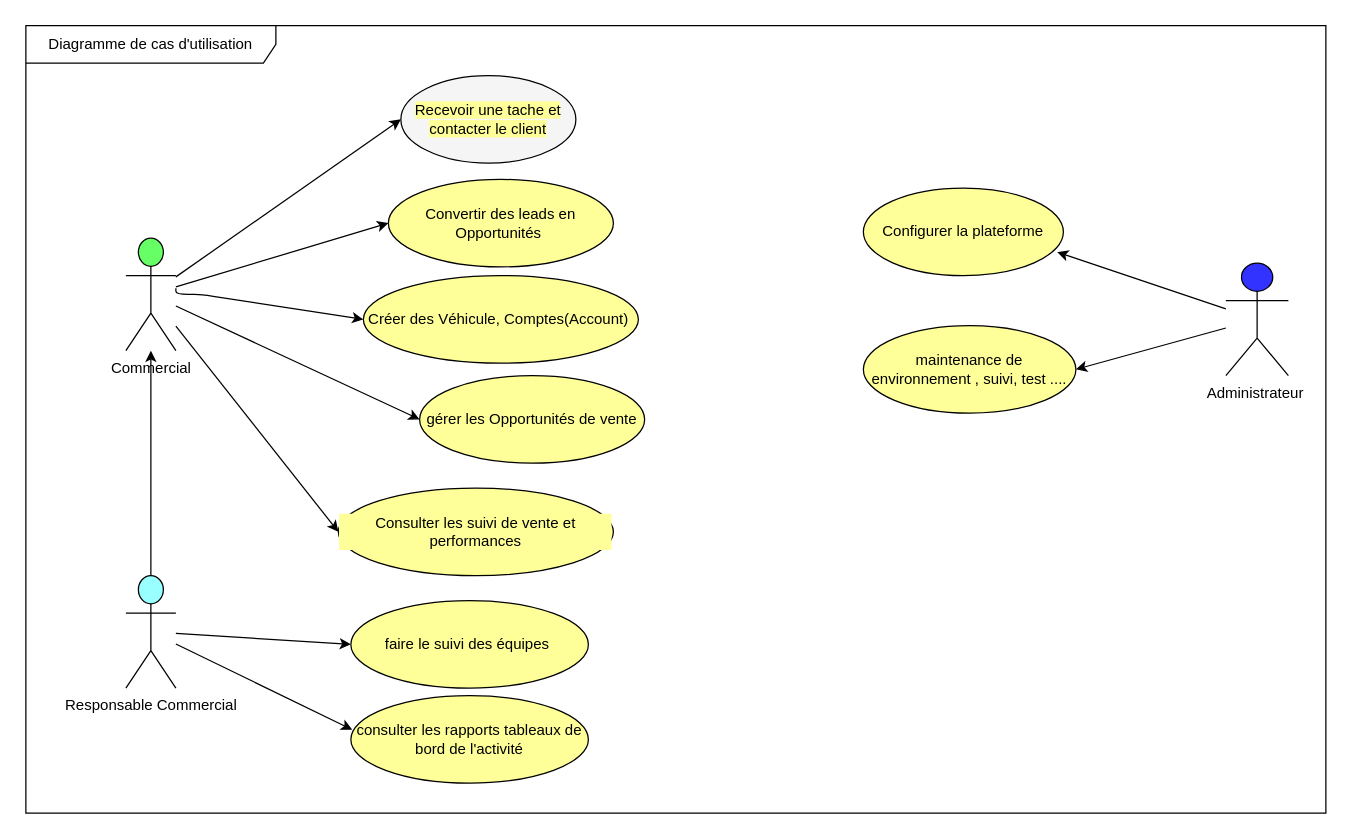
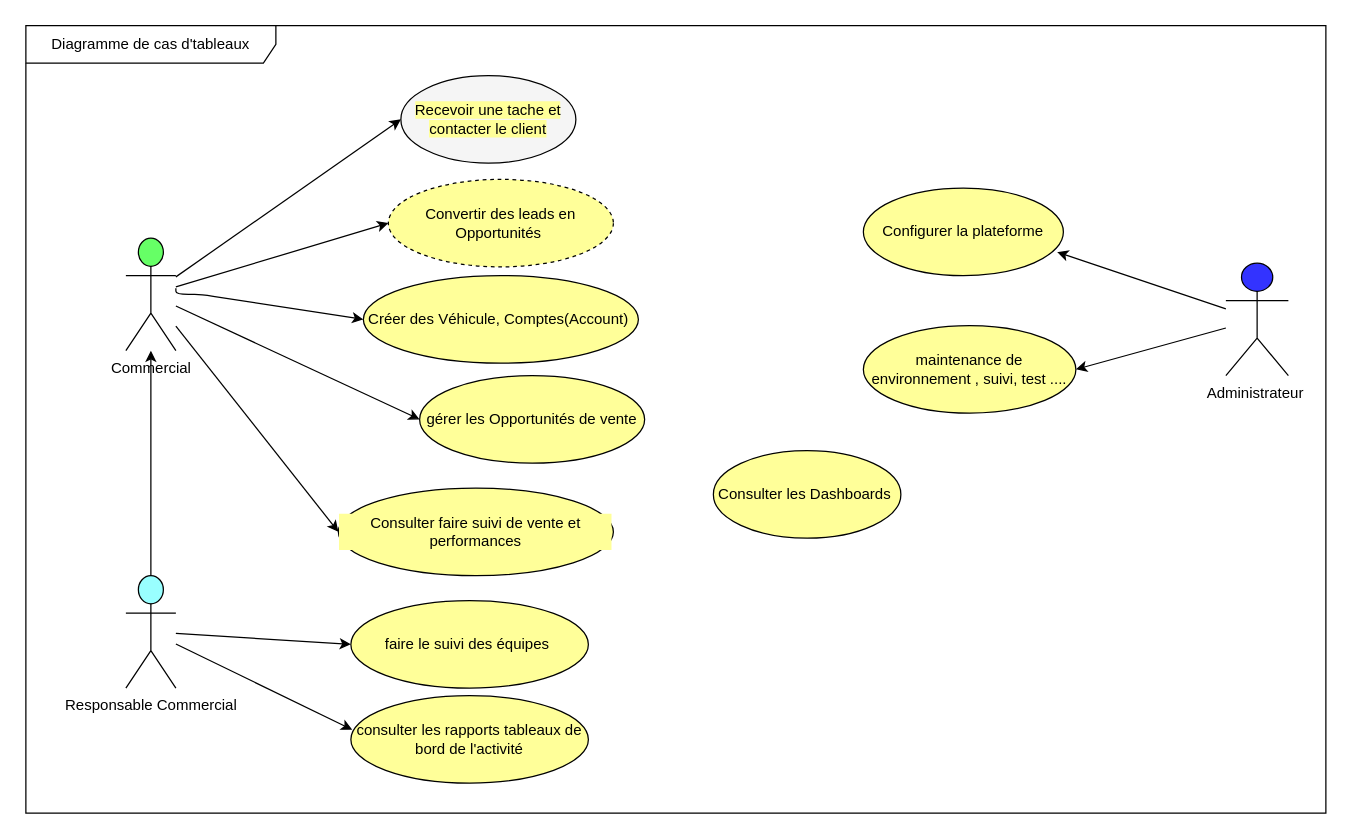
node "Diagramme de cas d'utilisation": label "Diagramme de cas d'utilisation" -> "Diagramme de cas d'tableaux"
node "Convertir des leads en Opportunités": style solid -> dashed
node "Consulter les Dashboards": added
node "Consulter les suivi de vente et performances": label "Consulter les suivi de vente et performances" -> "Consulter faire suivi de vente et performances"
